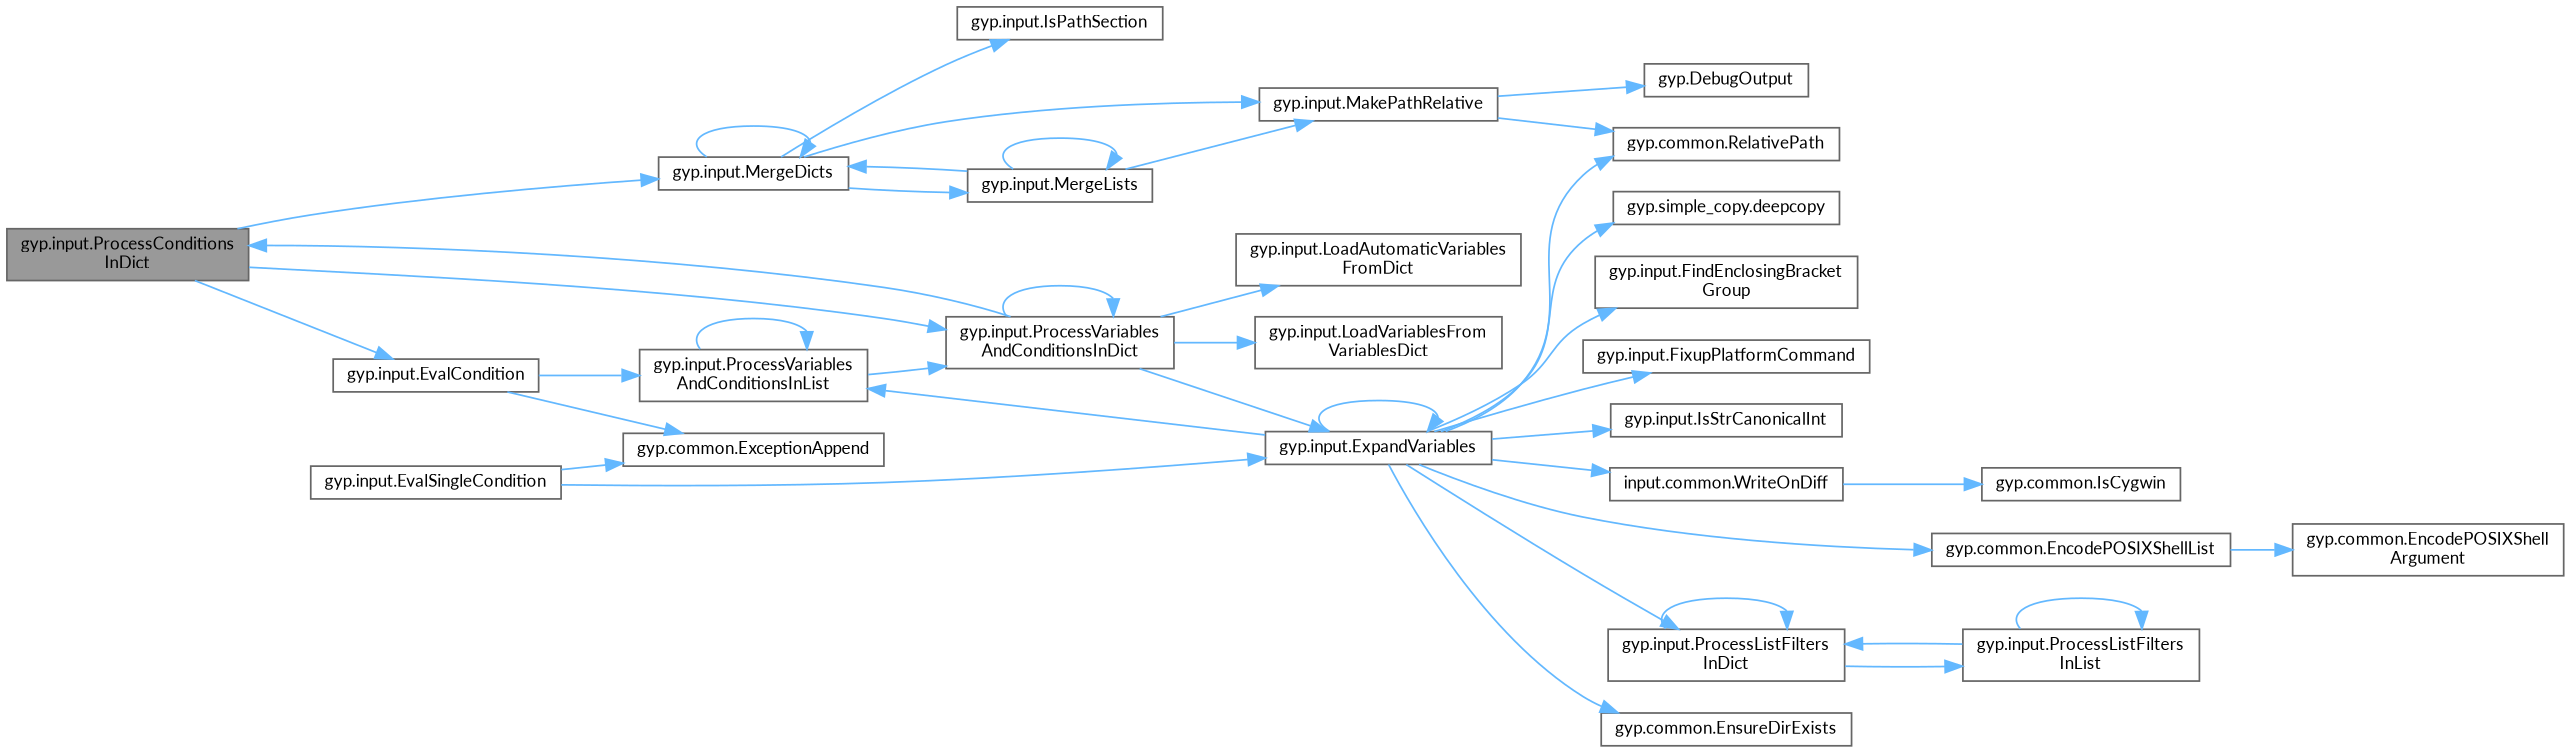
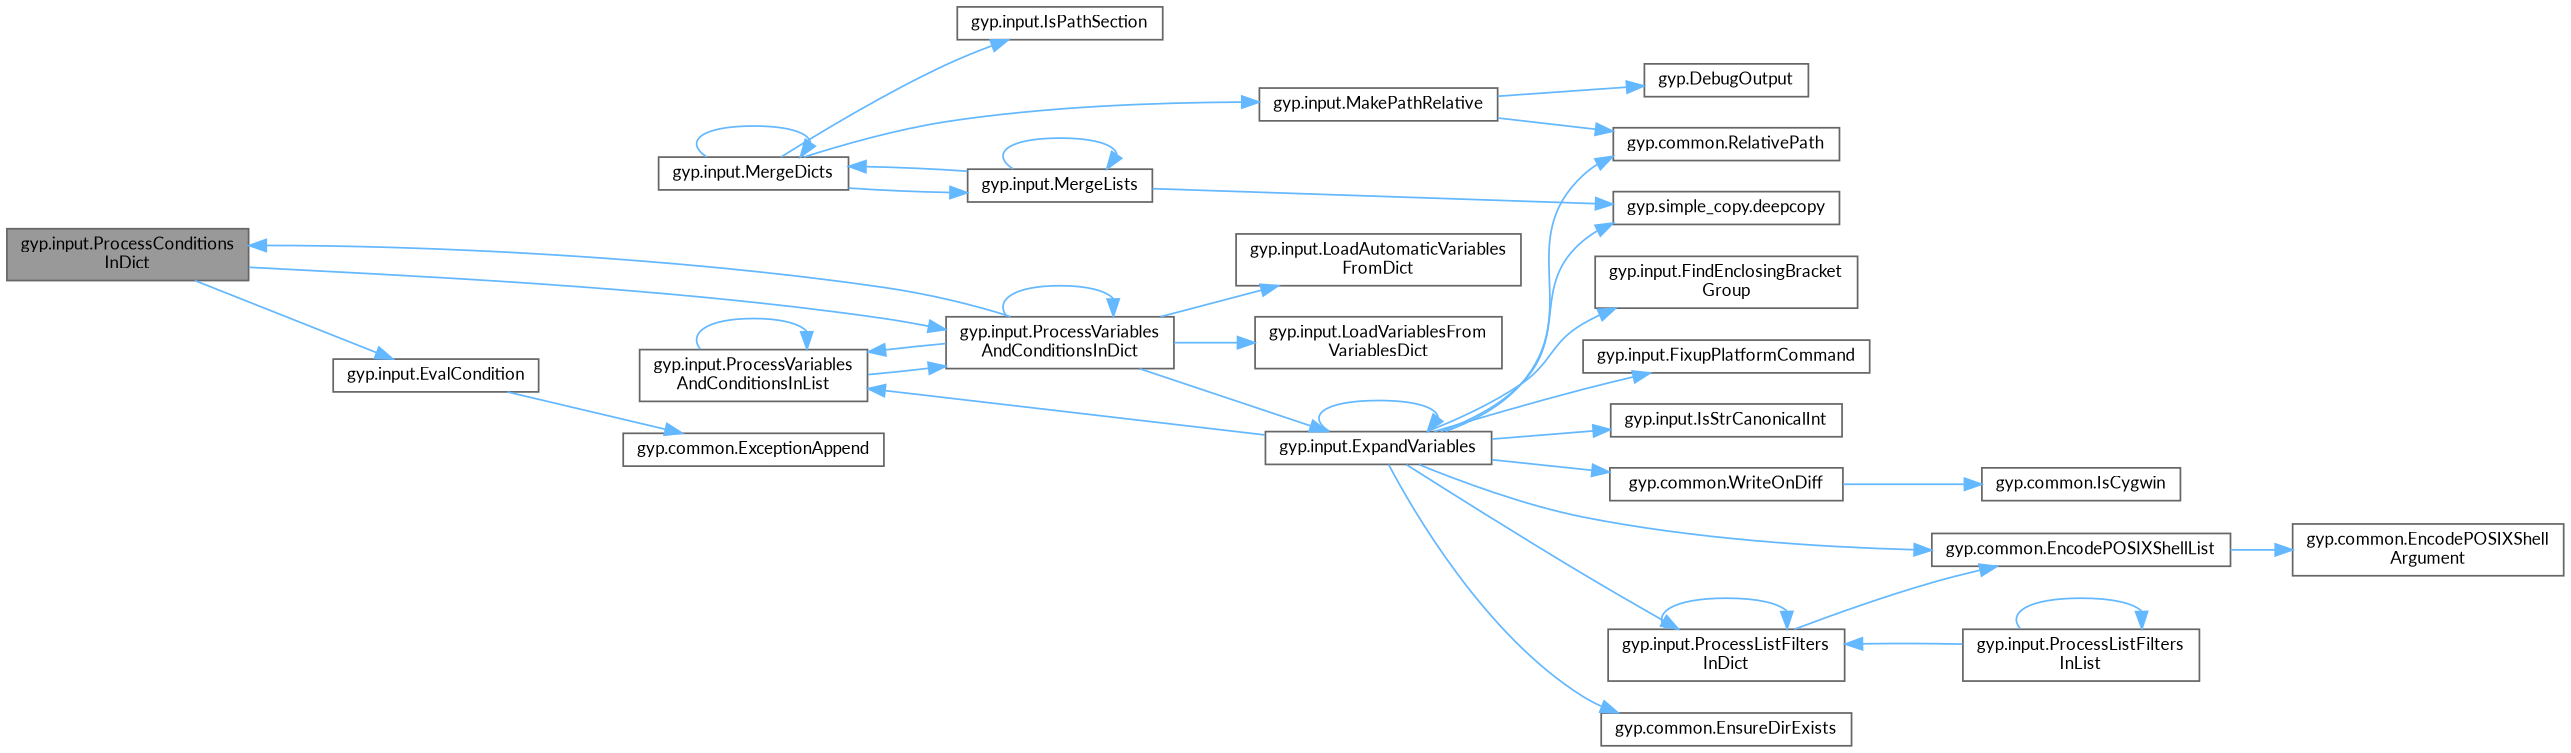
edge "gyp.input.MergeLists" -> "gyp.input.MakePathRelative": now "gyp.input.MergeLists" -> "gyp.simple_copy.deepcopy"
edge "gyp.input.ProcessConditions InDict" -> "gyp.input.MergeDicts": removed
edge "gyp.input.EvalCondition" -> "gyp.input.ProcessVariables AndConditionsInList": now "gyp.input.ProcessVariables AndConditionsInDict" -> "gyp.input.ProcessVariables AndConditionsInList"
node "gyp.input.EvalSingleCondition": removed
node "input.common.WriteOnDiff": label "input.common.WriteOnDiff" -> "gyp.common.WriteOnDiff"
edge "gyp.input.ProcessListFilters InDict" -> "gyp.input.ProcessListFilters InList": now "gyp.input.ProcessListFilters InDict" -> "gyp.common.EncodePOSIXShellList"
